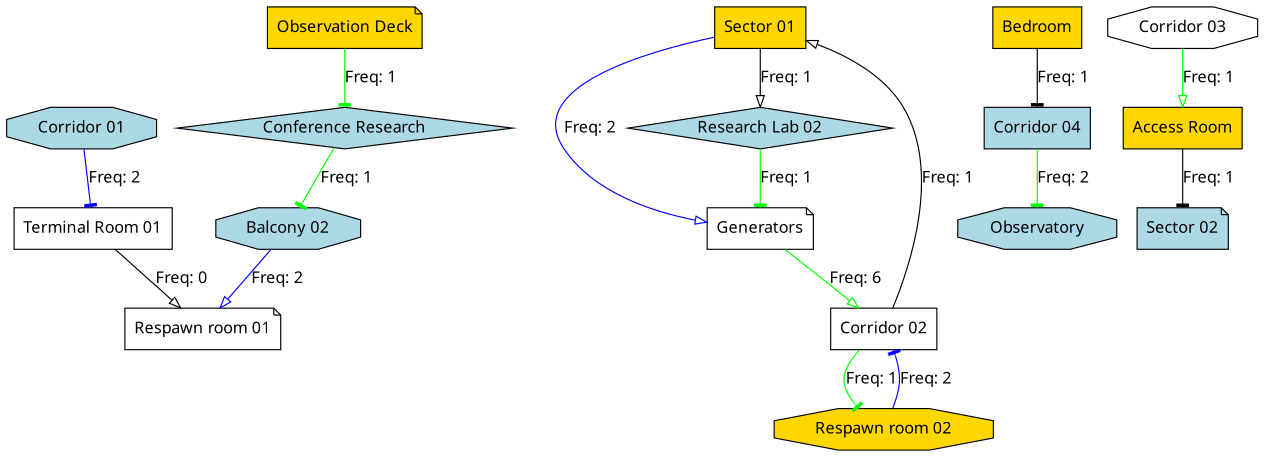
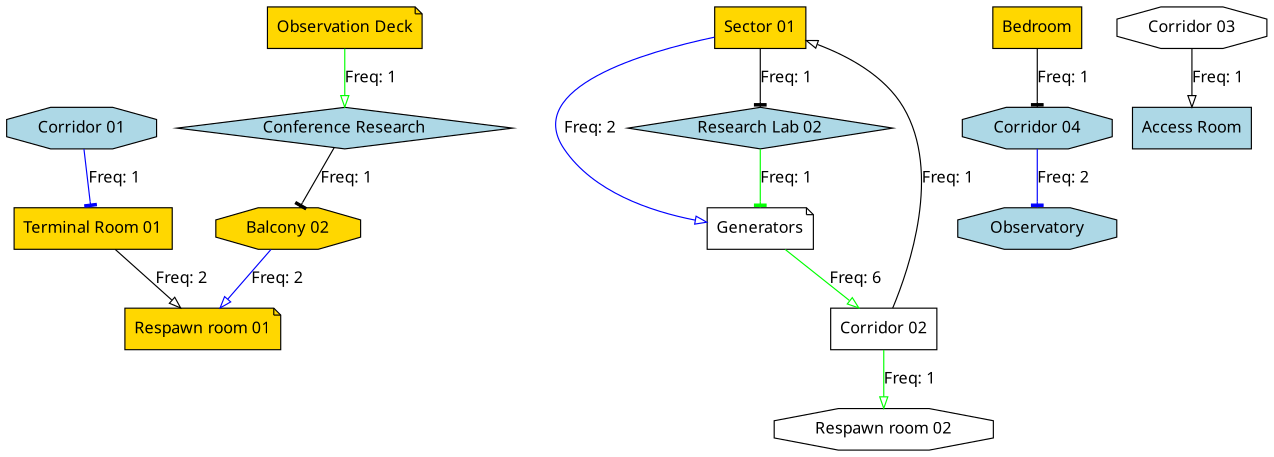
edge "Sector 01" -> "Research Lab 02": arrowhead onormal -> tee
edge "Corridor 03" -> "Access Room": color green -> black
edge "Observation Deck" -> "Conference Research": arrowhead tee -> onormal
node "Corridor 04": shape box -> octagon
node "Access Room": fillcolor gold -> lightblue
edge "Conference Research" -> "Balcony 02": color green -> black
edge "Corridor 04" -> "Observatory": color green -> blue
edge "Corridor 01" -> "Terminal Room 01": label "Freq: 2" -> "Freq: 1"
node "Terminal Room 01": fillcolor white -> gold
node "Balcony 02": fillcolor lightblue -> gold
node "Sector 02": removed
edge "Terminal Room 01" -> "Respawn room 01": label "Freq: 0" -> "Freq: 2"
node "Respawn room 01": fillcolor white -> gold
edge "Corridor 02" -> "Respawn room 02": arrowhead tee -> onormal
edge "Respawn room 02" -> "Corridor 02": removed, label "Freq: 2"
node "Respawn room 02": fillcolor gold -> white
